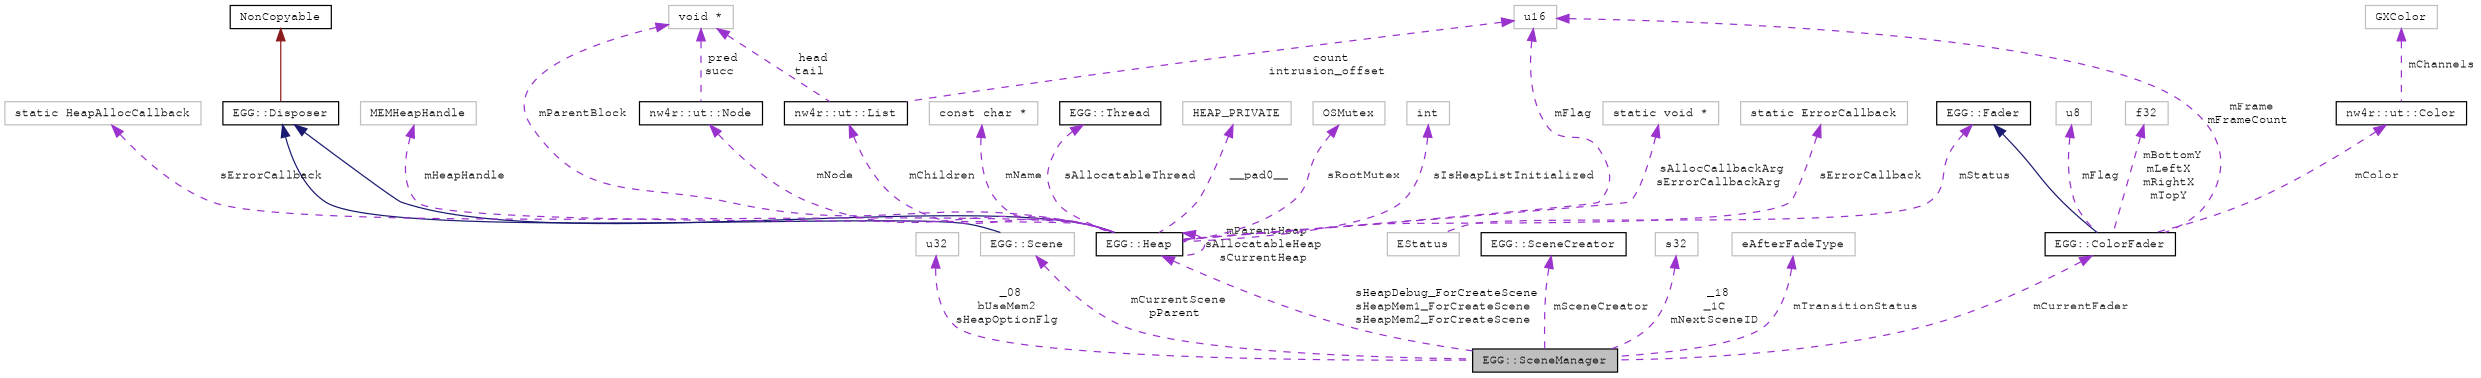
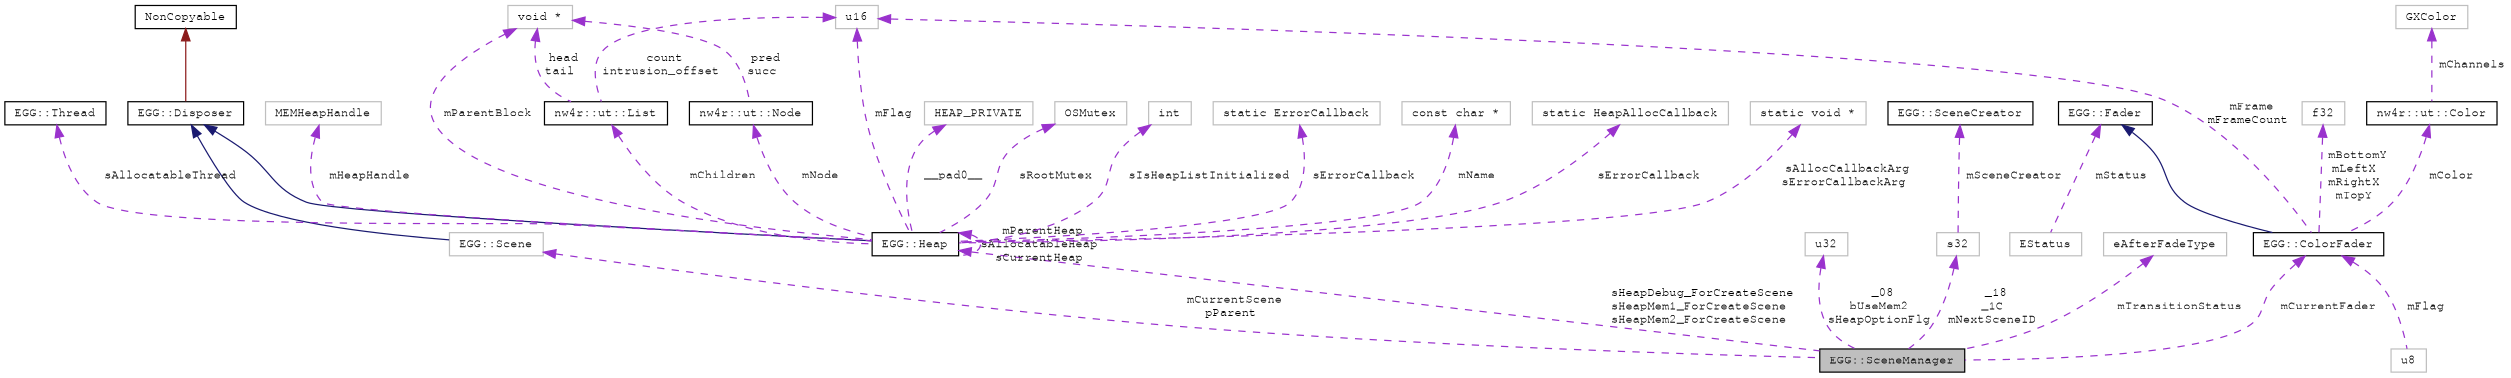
edge "EGG::ColorFader" -> "u8": reversed
edge "EGG::SceneManager" -> "EGG::SceneCreator": now "s32" -> "EGG::SceneCreator"
